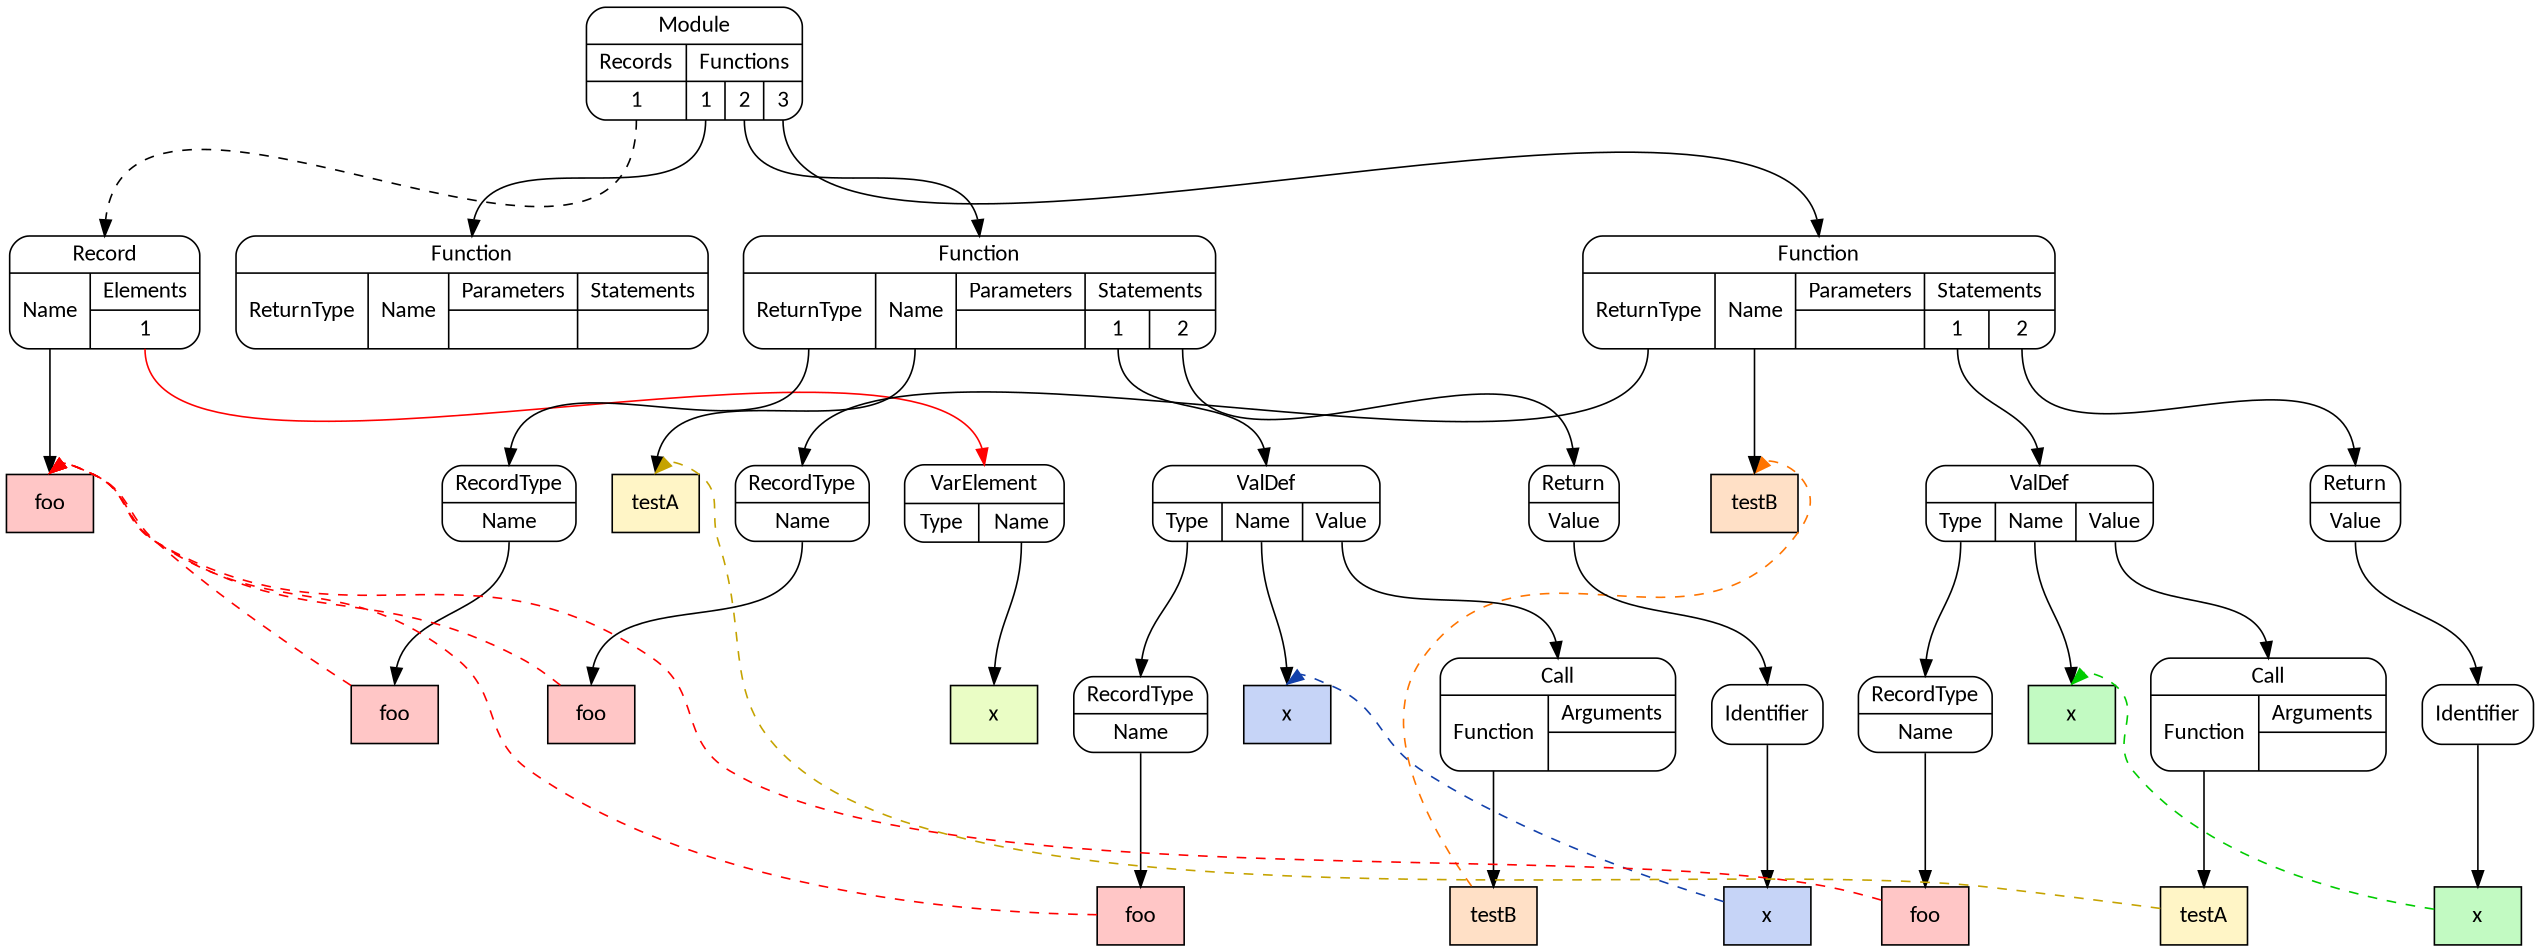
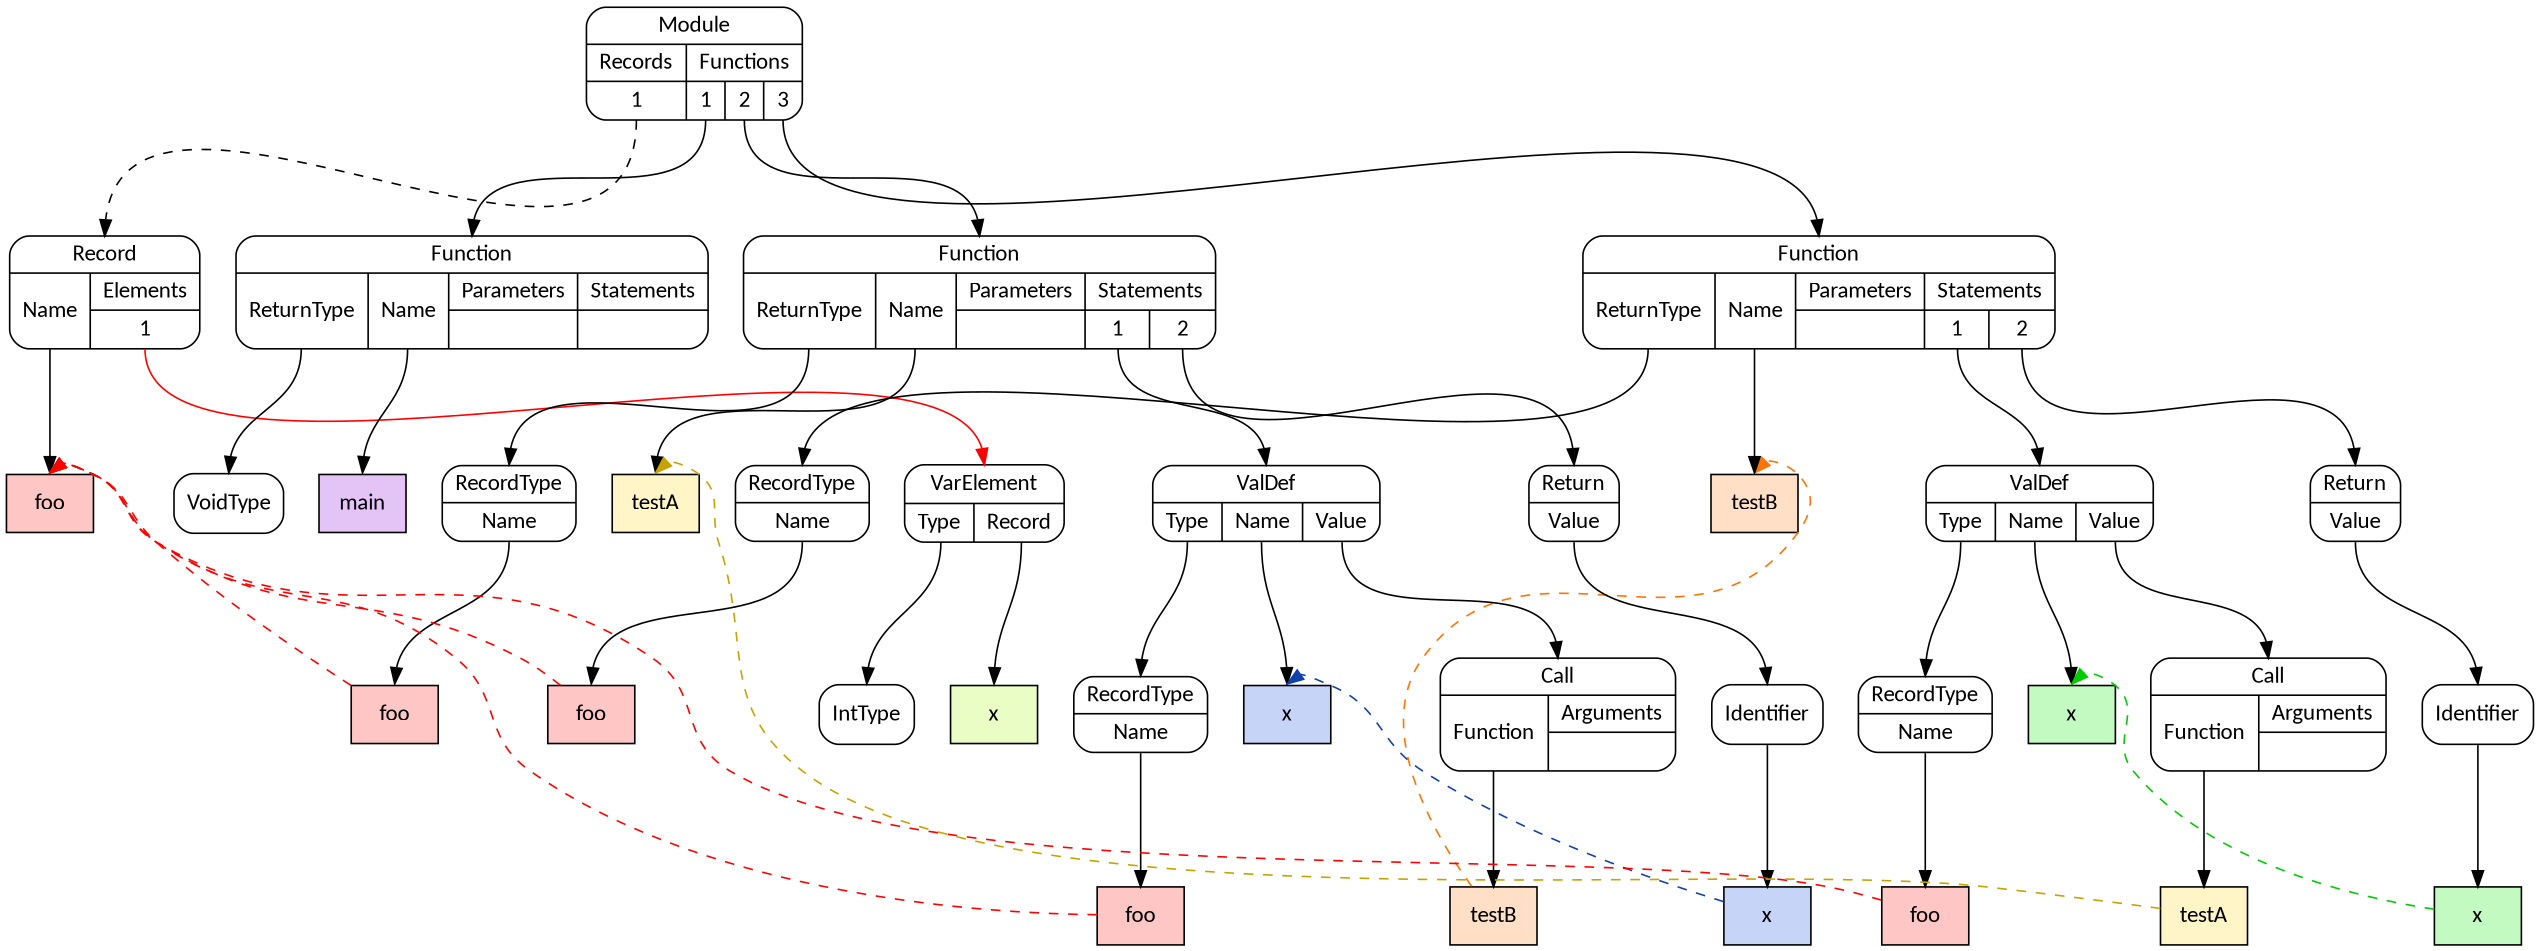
node "VoidType": added
node "main": added
node "VarElement": text "Name" -> "Record"
node "IntType": added
